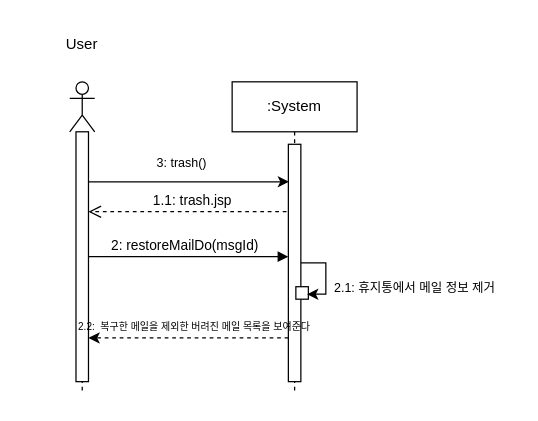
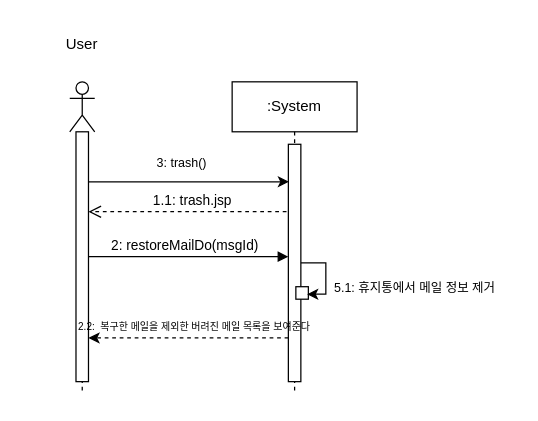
node "2.1: 휴지통에서 메일 정보 제거": label "2.1: 휴지통에서 메일 정보 제거" -> "5.1: 휴지통에서 메일 정보 제거"
